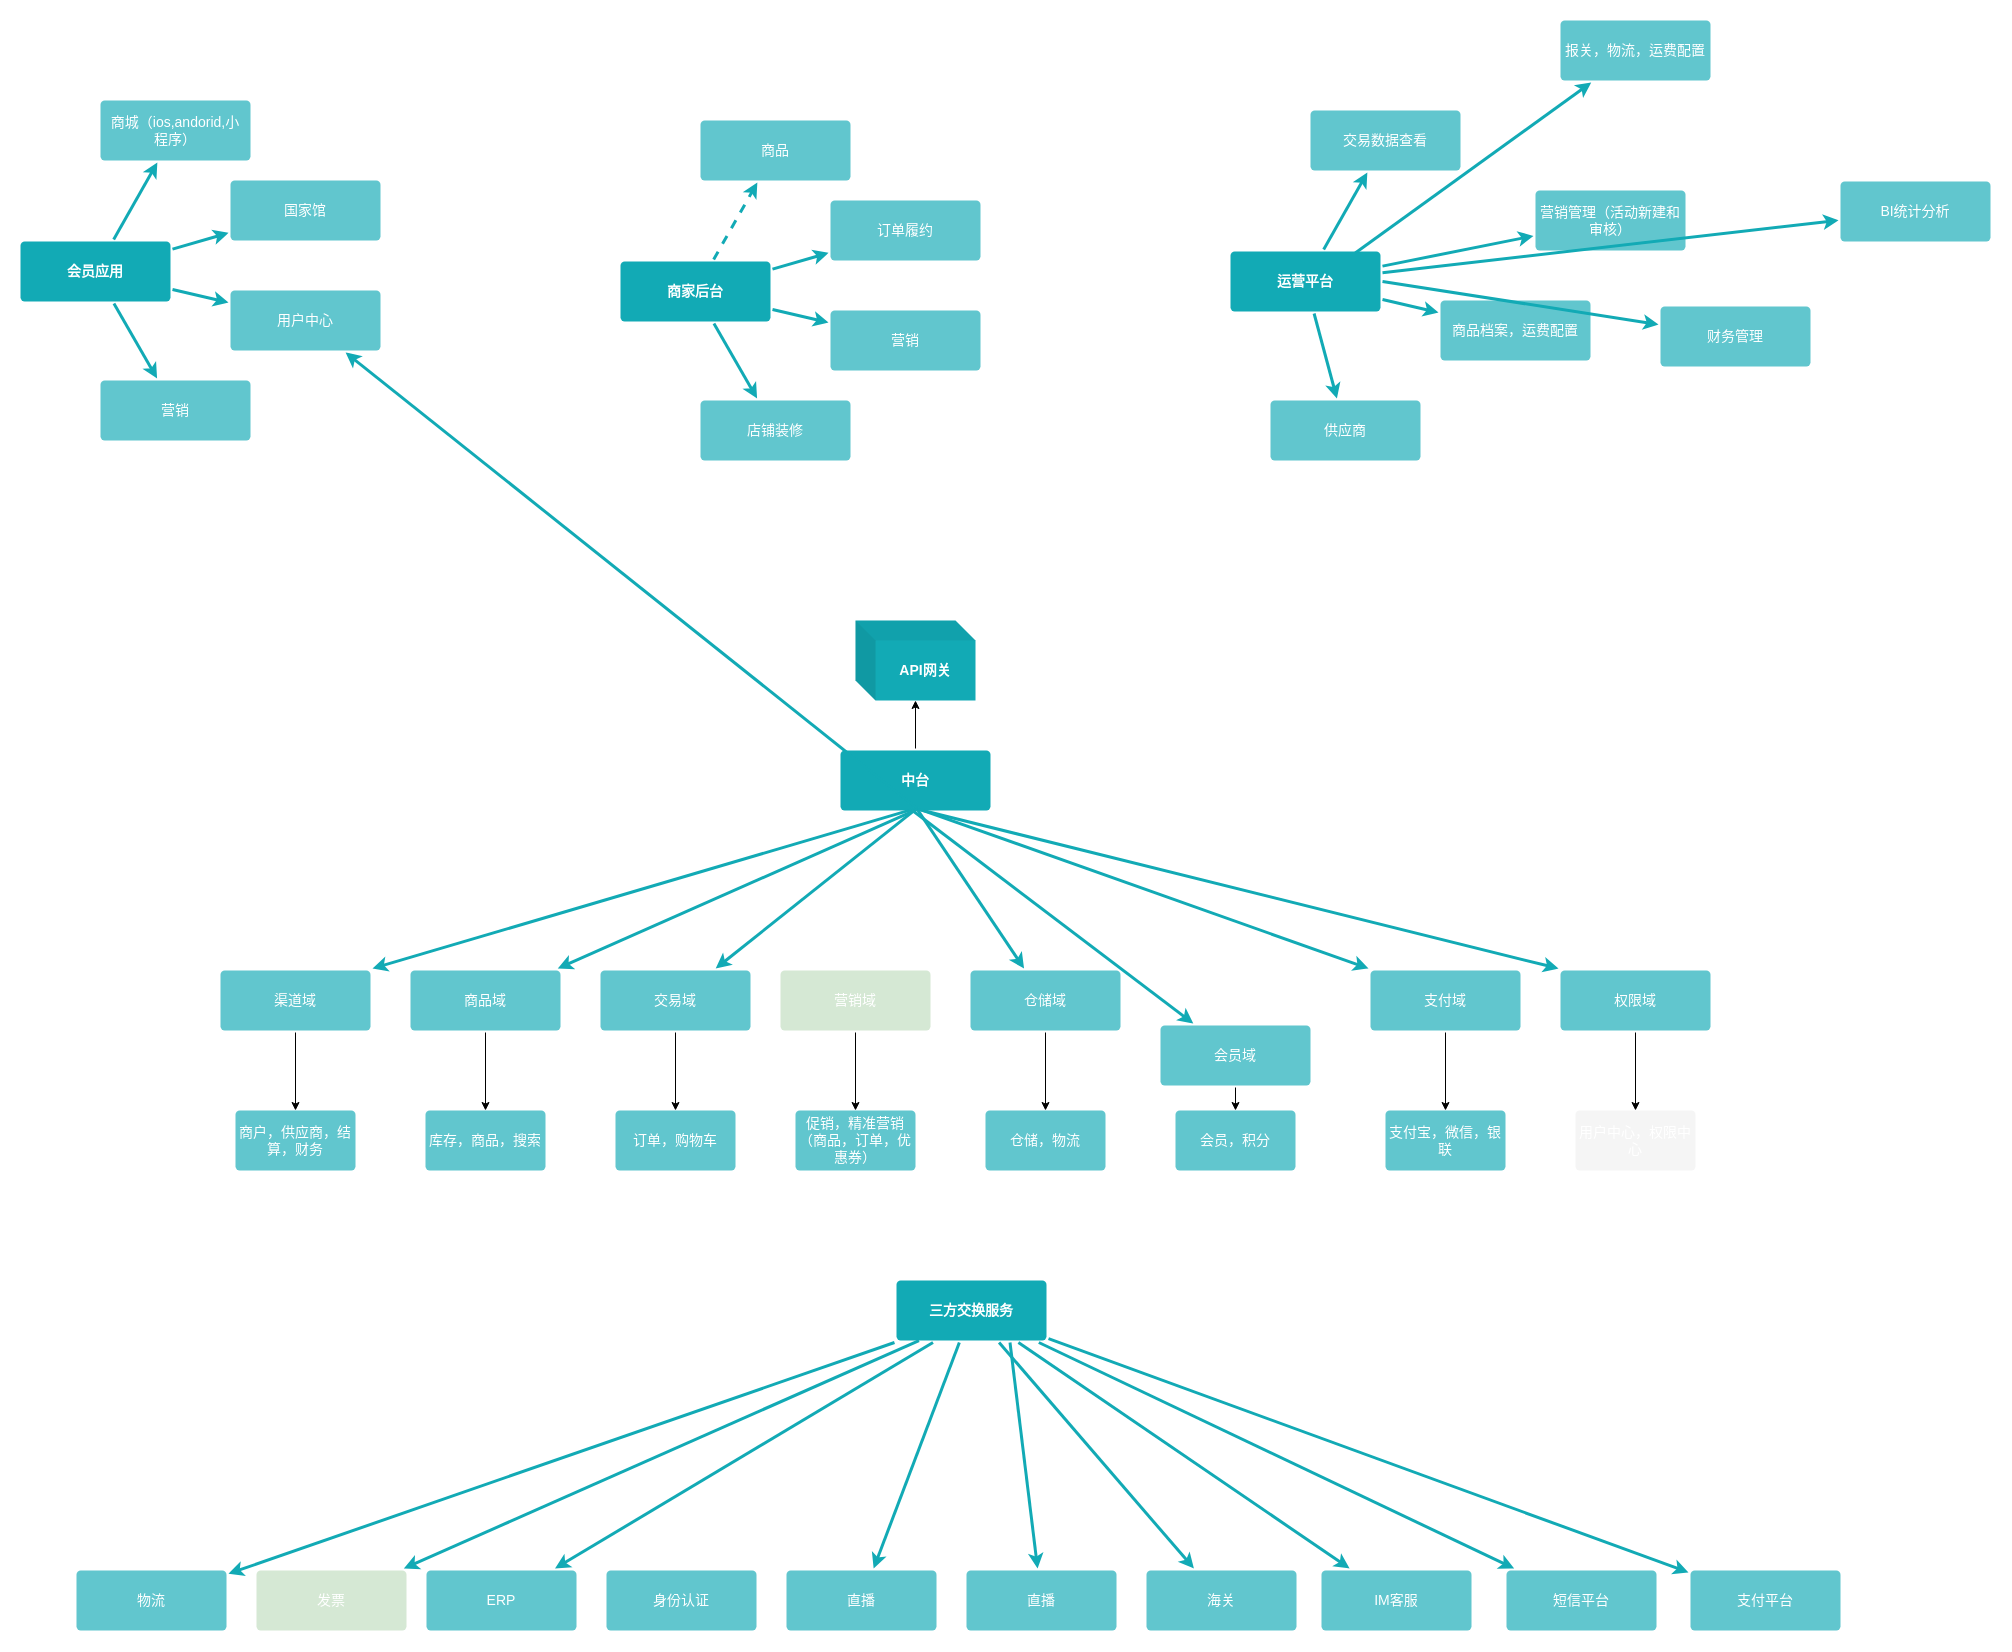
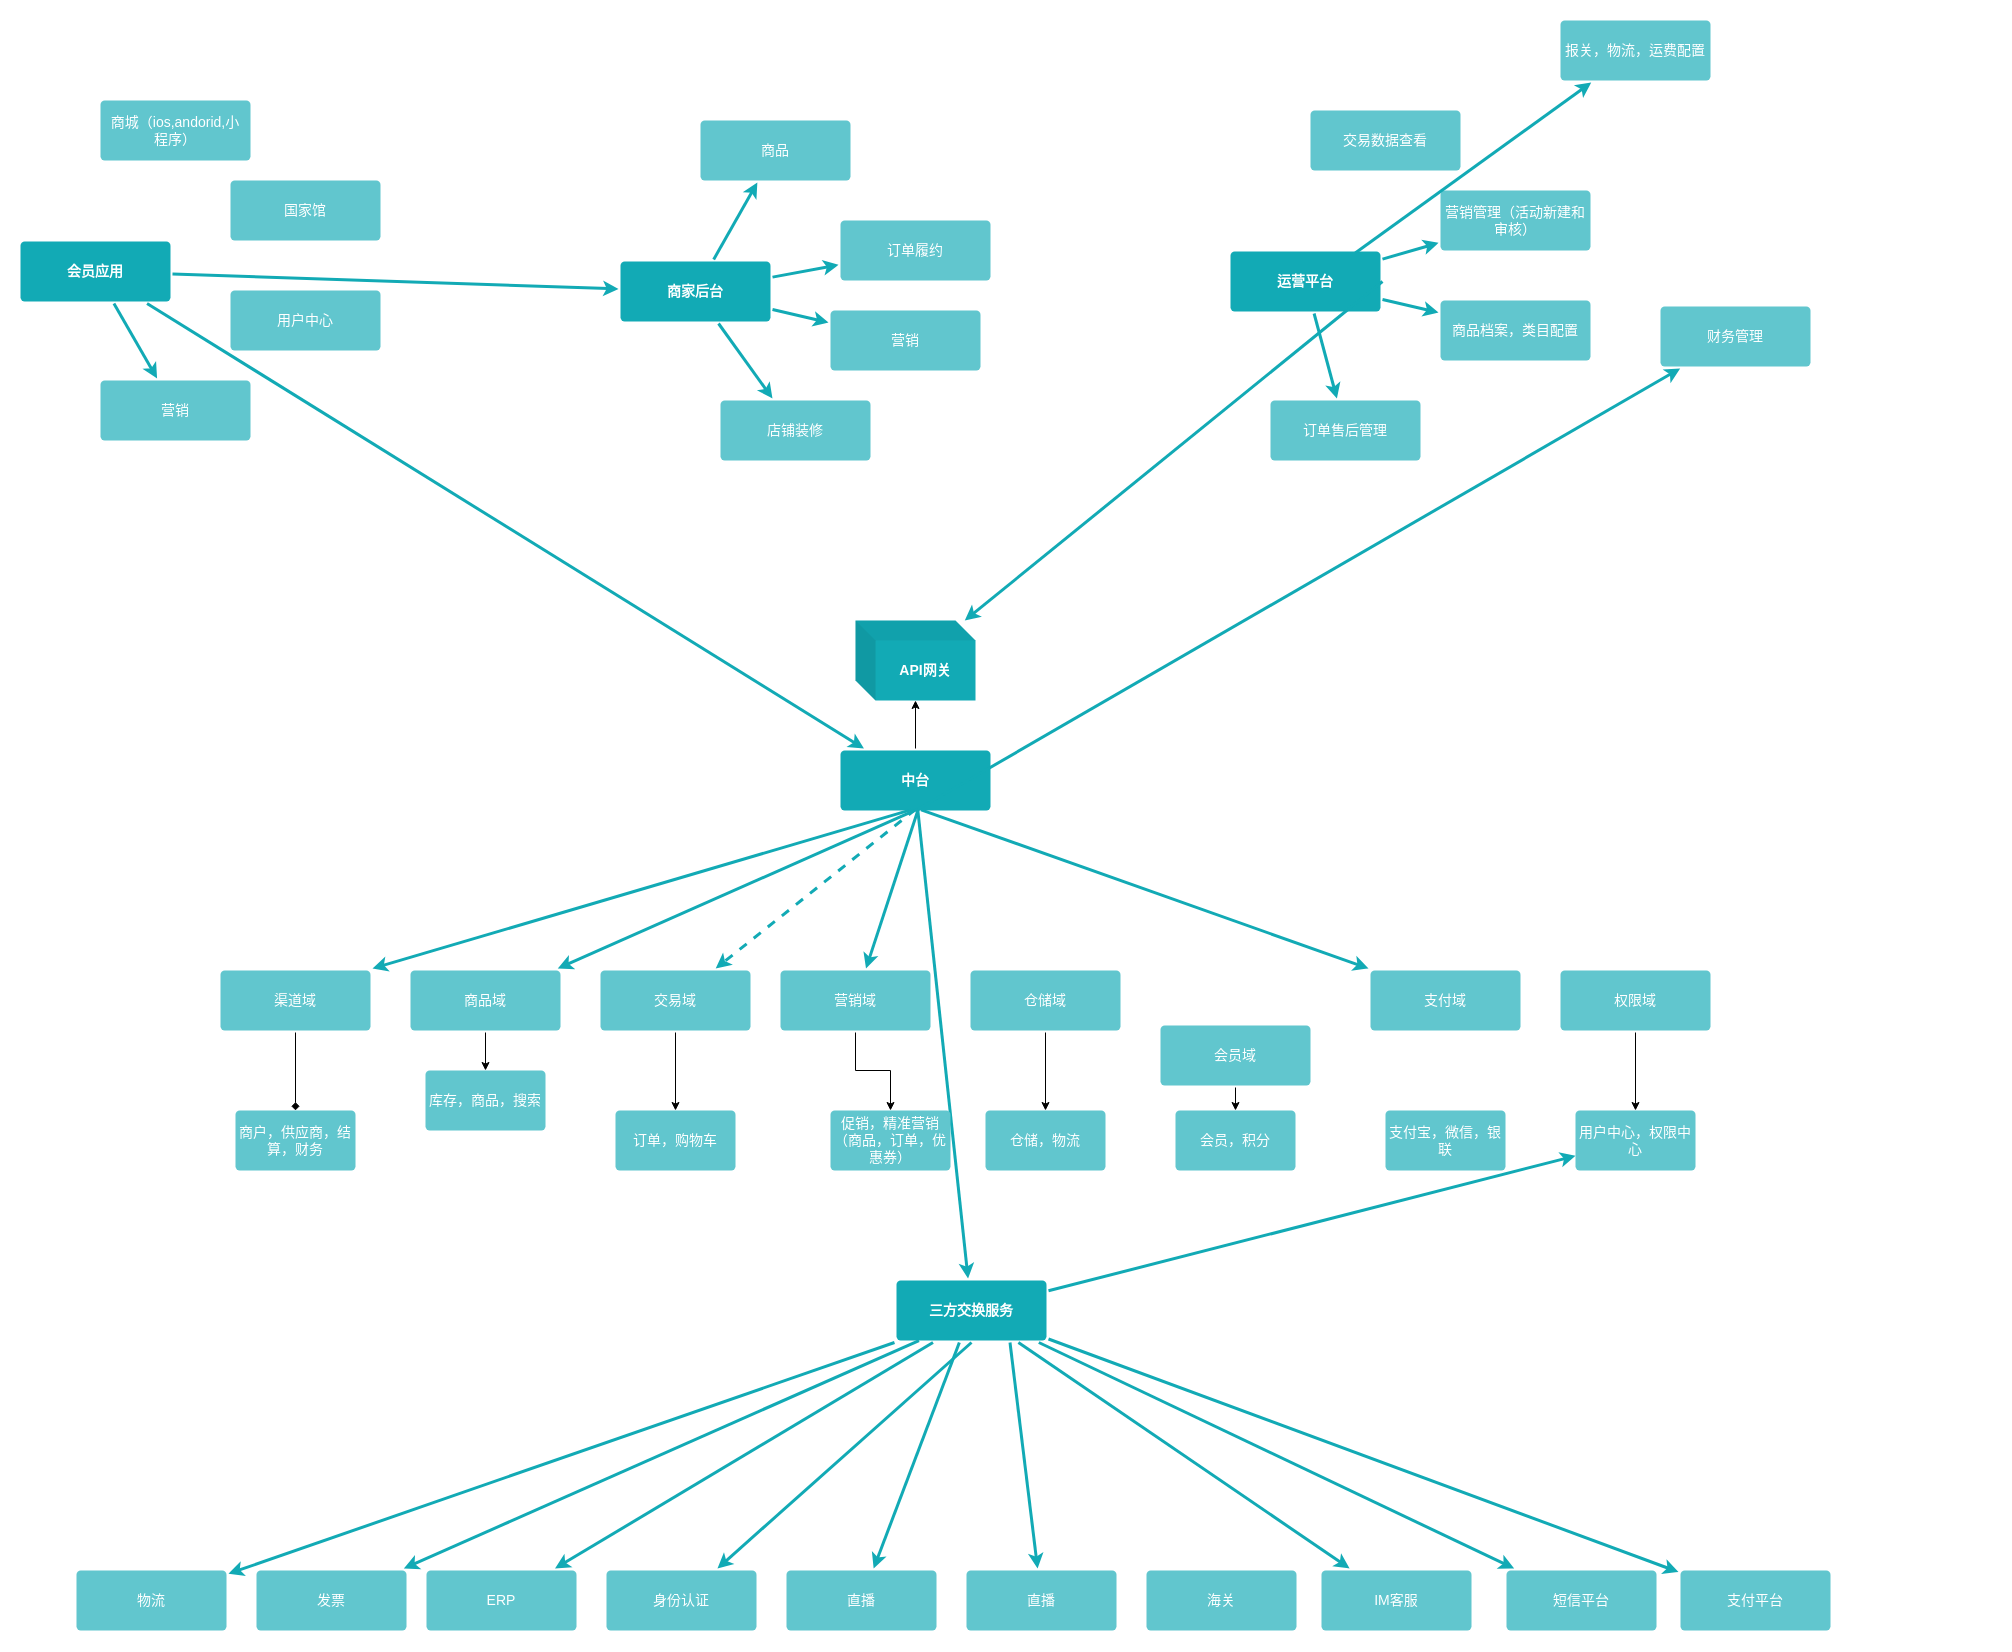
edge "会员应用" -> "商城（ios,andorid,小程序）": now "会员应用" -> "中台"
node "BI统计分析": removed
edge "运营平台" -> "交易数据查看": removed
node "营销管理（活动新建和审核）": moved (1611, 221) -> (1516, 221)
edge "商家后台" -> "商品": style dashed -> solid
node "订单履约": moved (906, 231) -> (916, 251)
edge "会员应用" -> "国家馆": removed
edge "运营平台" -> "BI统计分析": removed
edge "运营平台" -> "财务管理": now "运营平台" -> "API网关"
edge "会员应用" -> "用户中心": now "会员应用" -> "商家后台"
node "商品档案，运费配置": label "商品档案，运费配置" -> "商品档案，类目配置"
node "店铺装修": moved (776, 431) -> (796, 431)
node "供应商": label "供应商" -> "订单售后管理"
edge "中台" -> "用户中心": now "中台" -> "营销域"
edge "中台" -> "交易域": style solid -> dashed
edge "中台" -> "仓储域": now "中台" -> "三方交换服务"
edge "中台" -> "权限域": now "中台" -> "财务管理"
edge "中台" -> "会员域": removed
node "营销域": fillcolor #d5e8d4 -> #61c6ce
edge "支付域" -> "支付宝，微信，银联": removed
edge "渠道域" -> "商户，供应商，结算，财务": arrowhead classic -> diamond
node "库存，商品，搜索": moved (486, 1141) -> (486, 1101)
node "促销，精准营销 （商品，订单，优惠券）": moved (856, 1141) -> (891, 1141)
node "用户中心，权限中心": fillcolor #f5f5f5 -> #61c6ce
edge "三方交换服务" -> "海关": now "三方交换服务" -> "用户中心，权限中心"
edge "三方交换服务" -> "身份认证": added
node "发票": fillcolor #d5e8d4 -> #61c6ce
node "支付平台": moved (1766, 1601) -> (1756, 1601)
